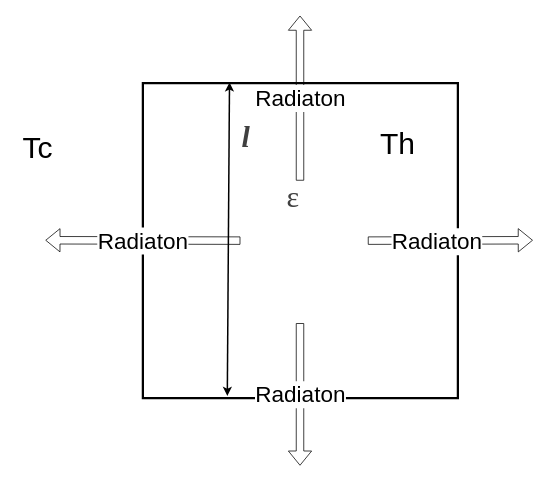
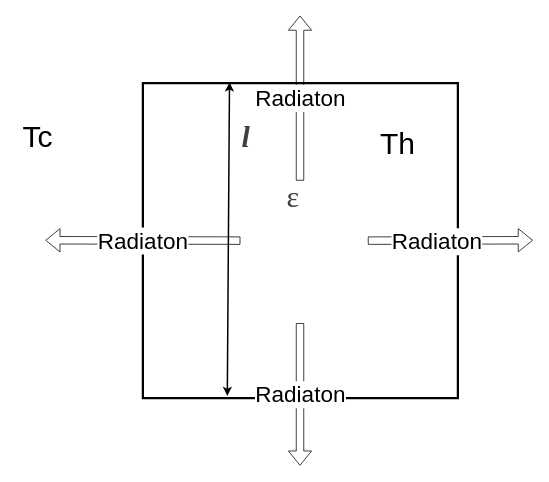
node "Tc": moved (38, 147) -> (38, 135)
